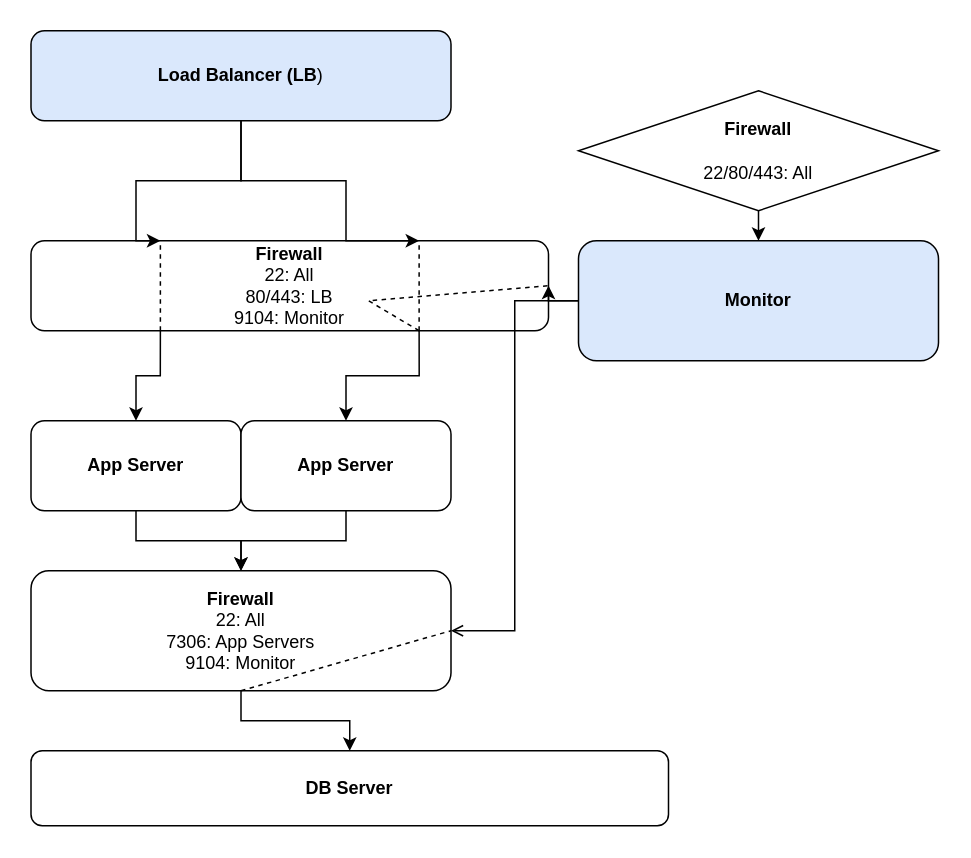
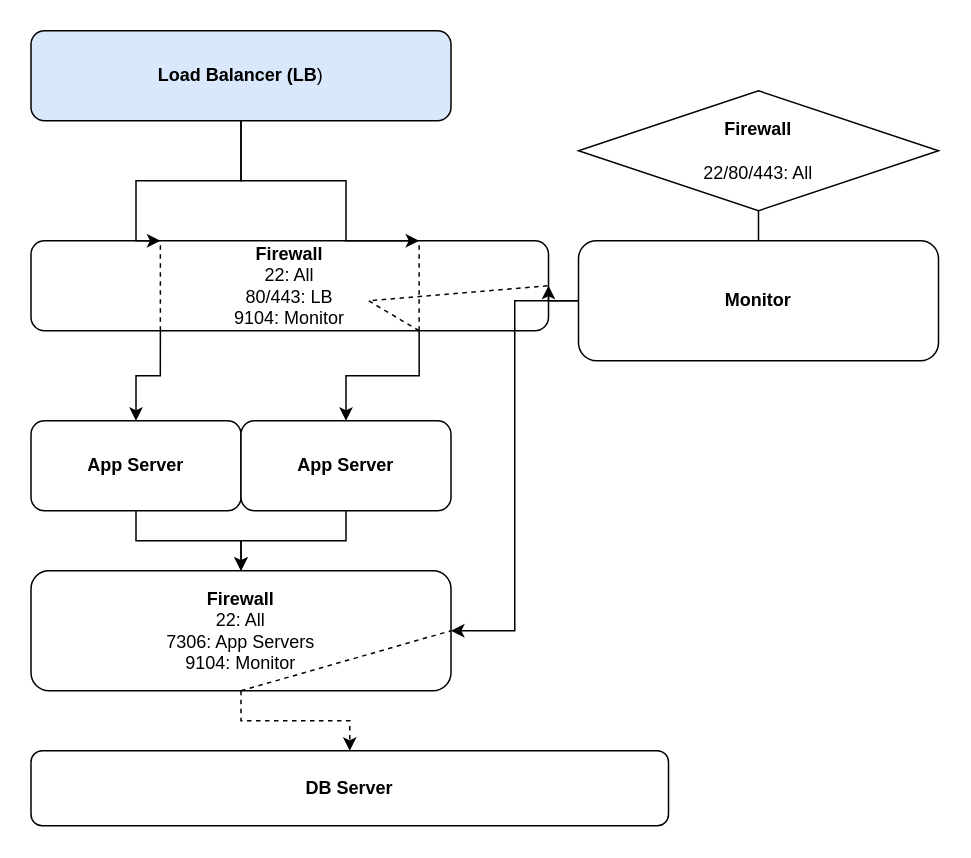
edge "Firewall 22/80/443: All" -> "Monitor": arrowhead classic -> none
node "Monitor": fillcolor #dae8fc -> #ffffff
edge "Monitor" -> "Firewall 22: All 7306: App Servers 9104: Monitor": arrowhead open -> classic
edge "Firewall 22: All 7306: App Servers 9104: Monitor" -> "DB Server": style solid -> dashed
